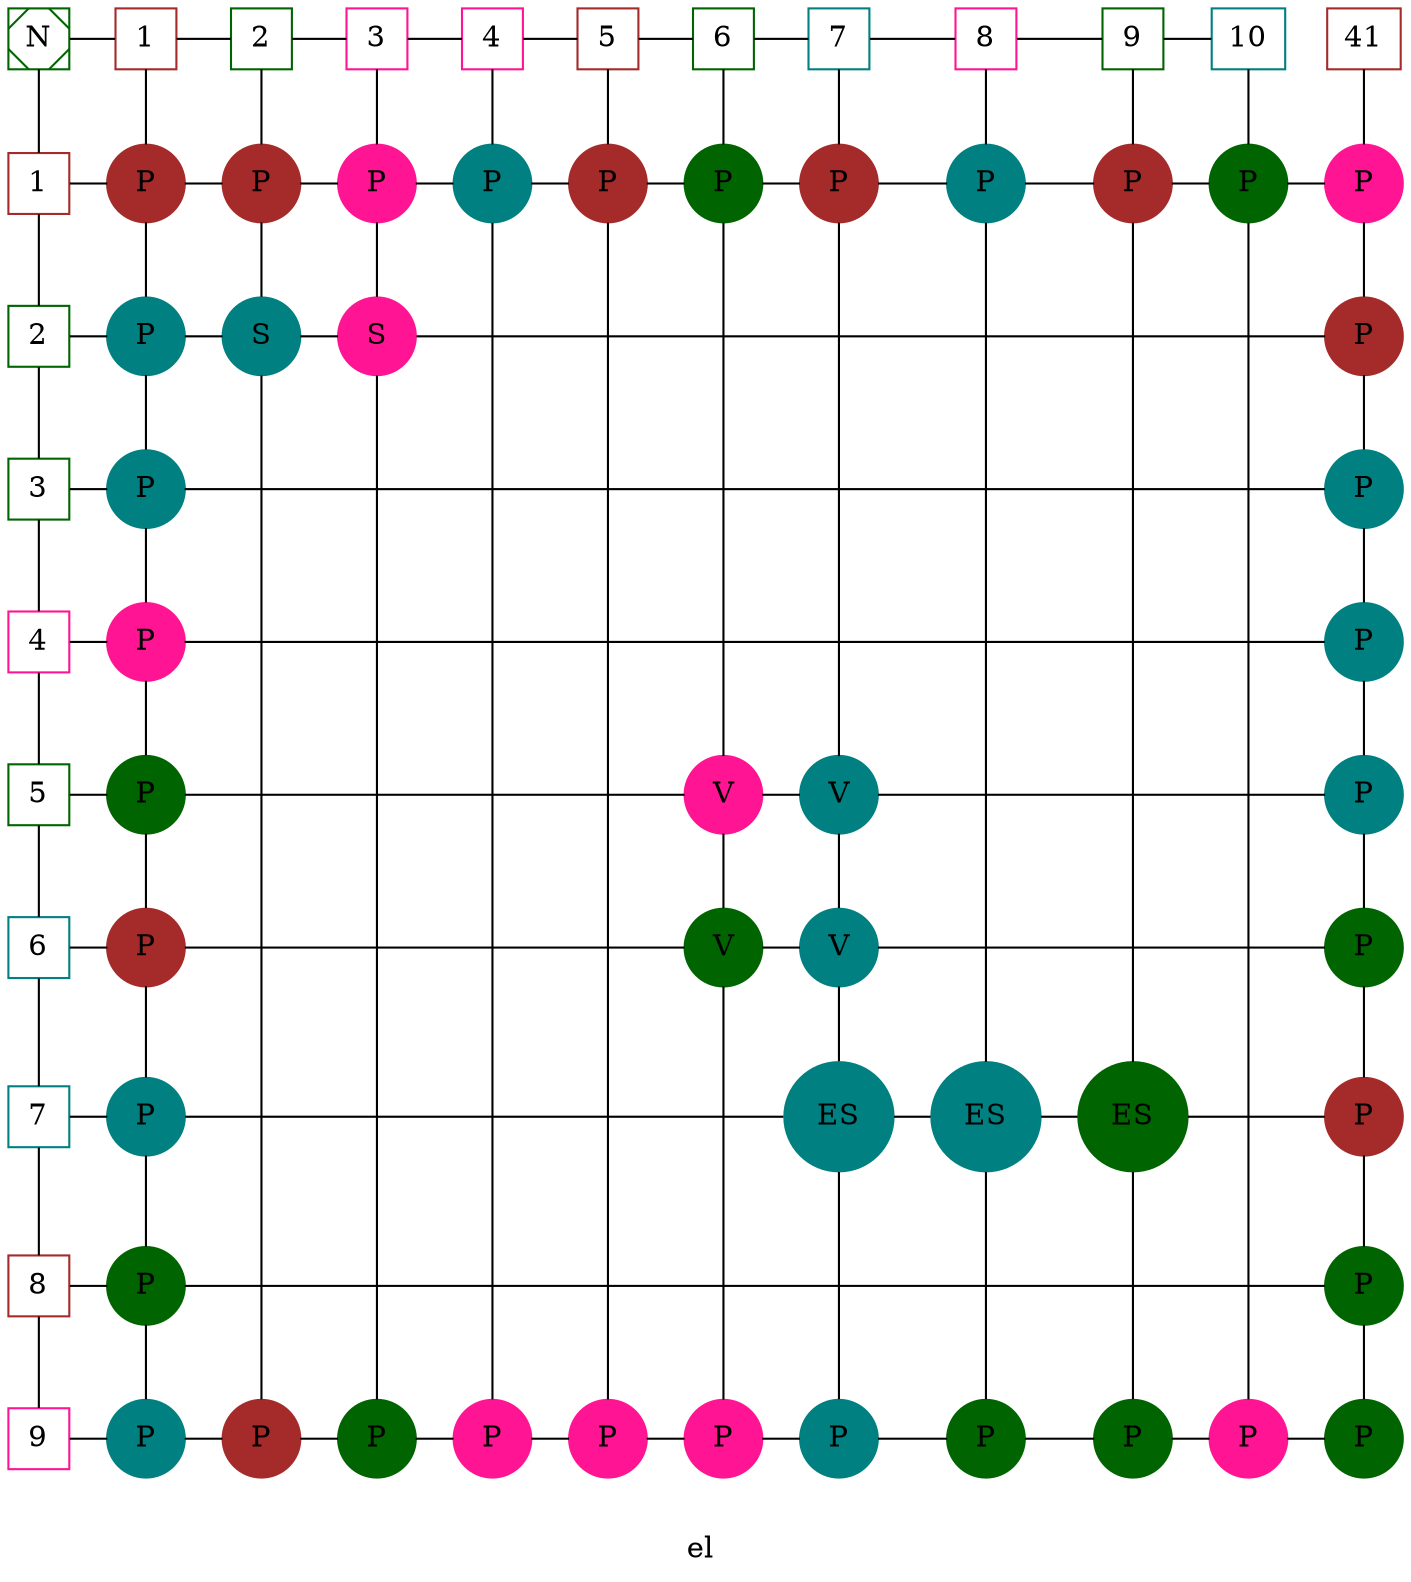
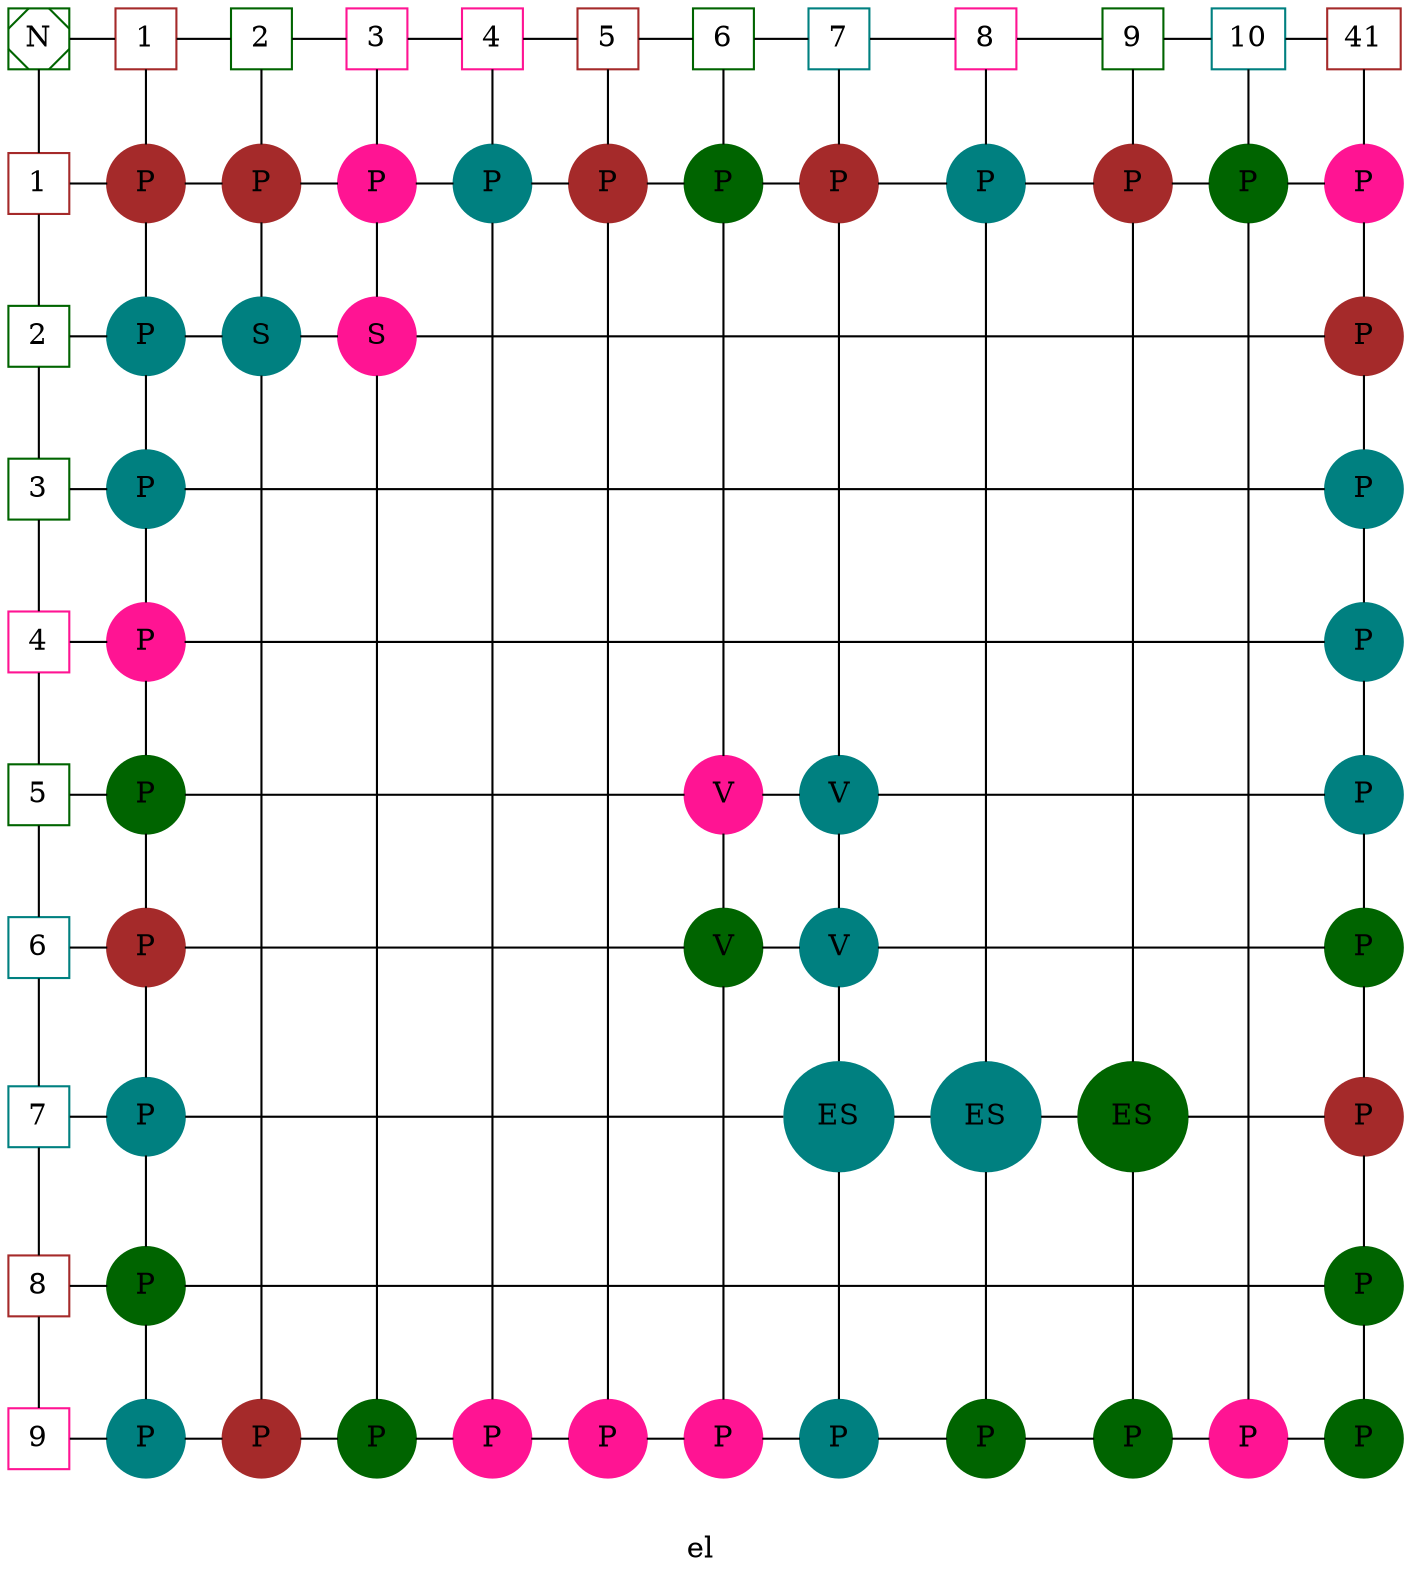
edge "10" -- "41": added
